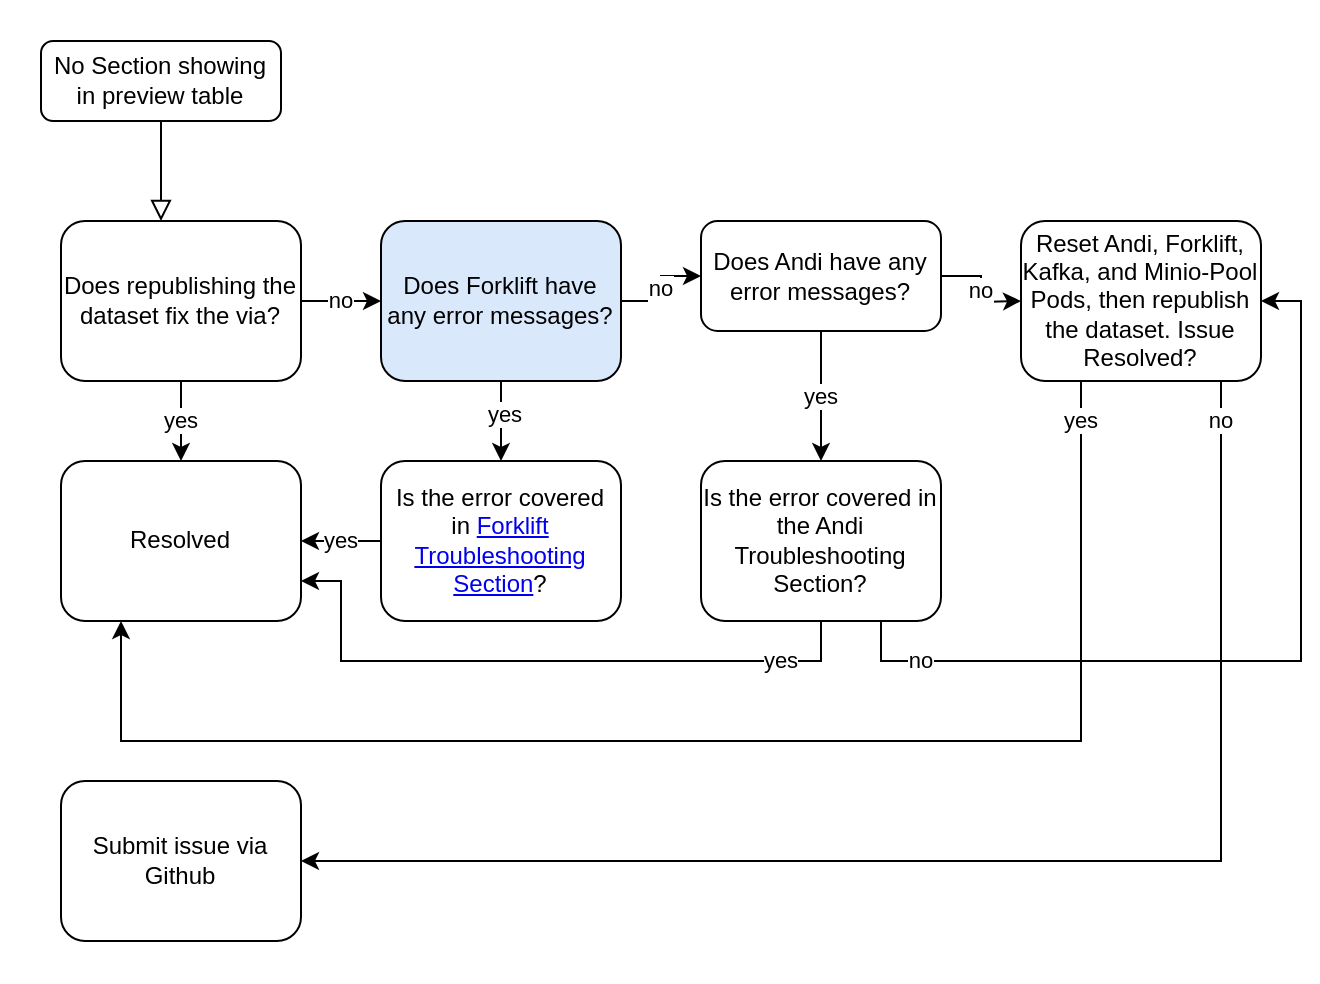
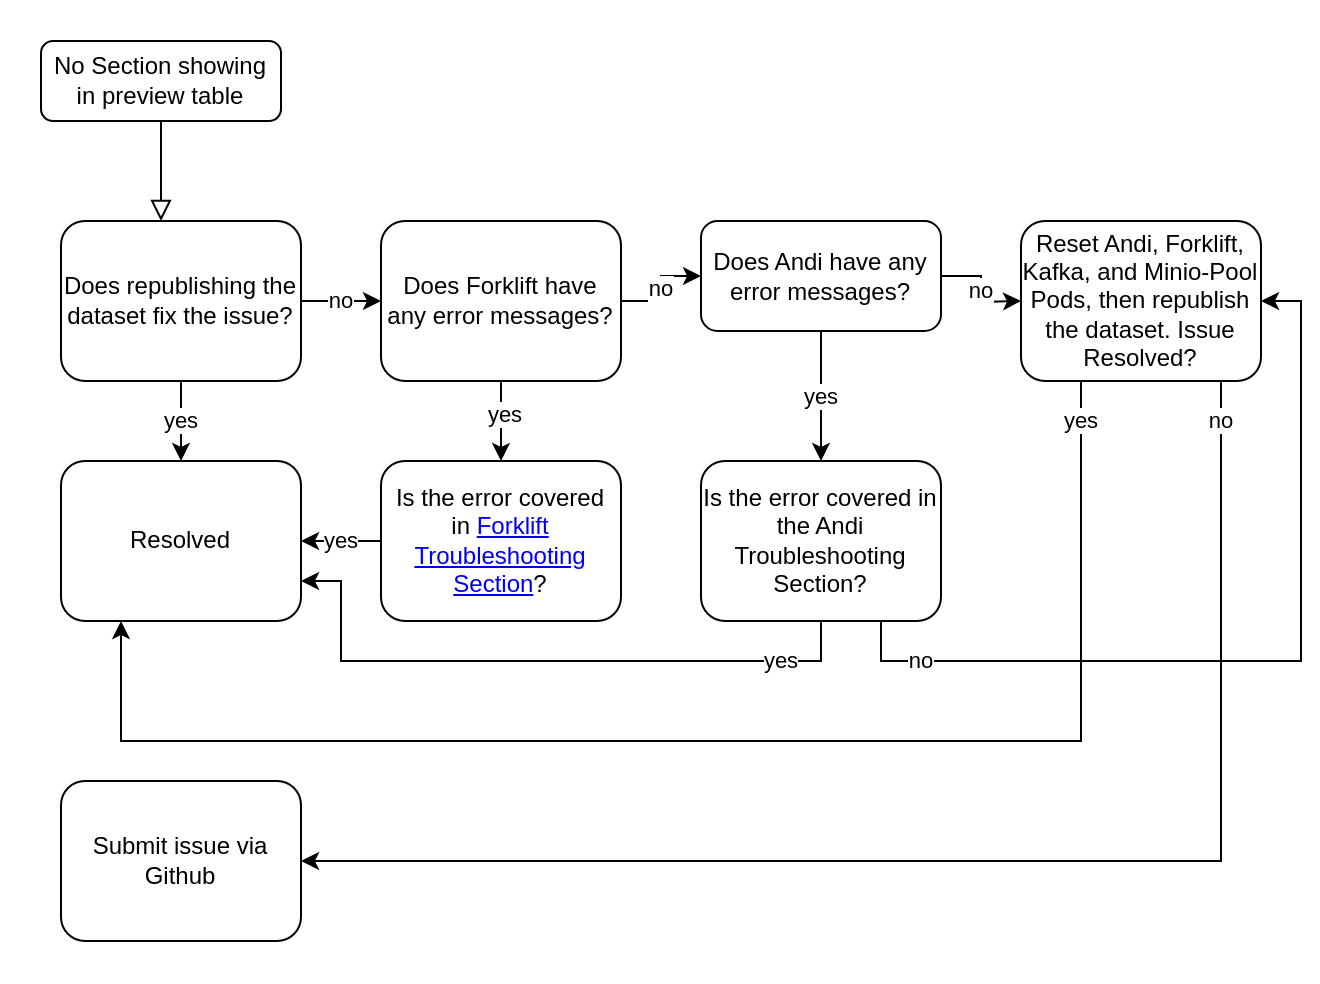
node "Does republishing the dataset fix the via?": label "Does republishing the dataset fix the via?" -> "Does republishing the dataset fix the issue?"
node "Does Forklift have any error messages?": fillcolor #dae8fc -> #ffffff
